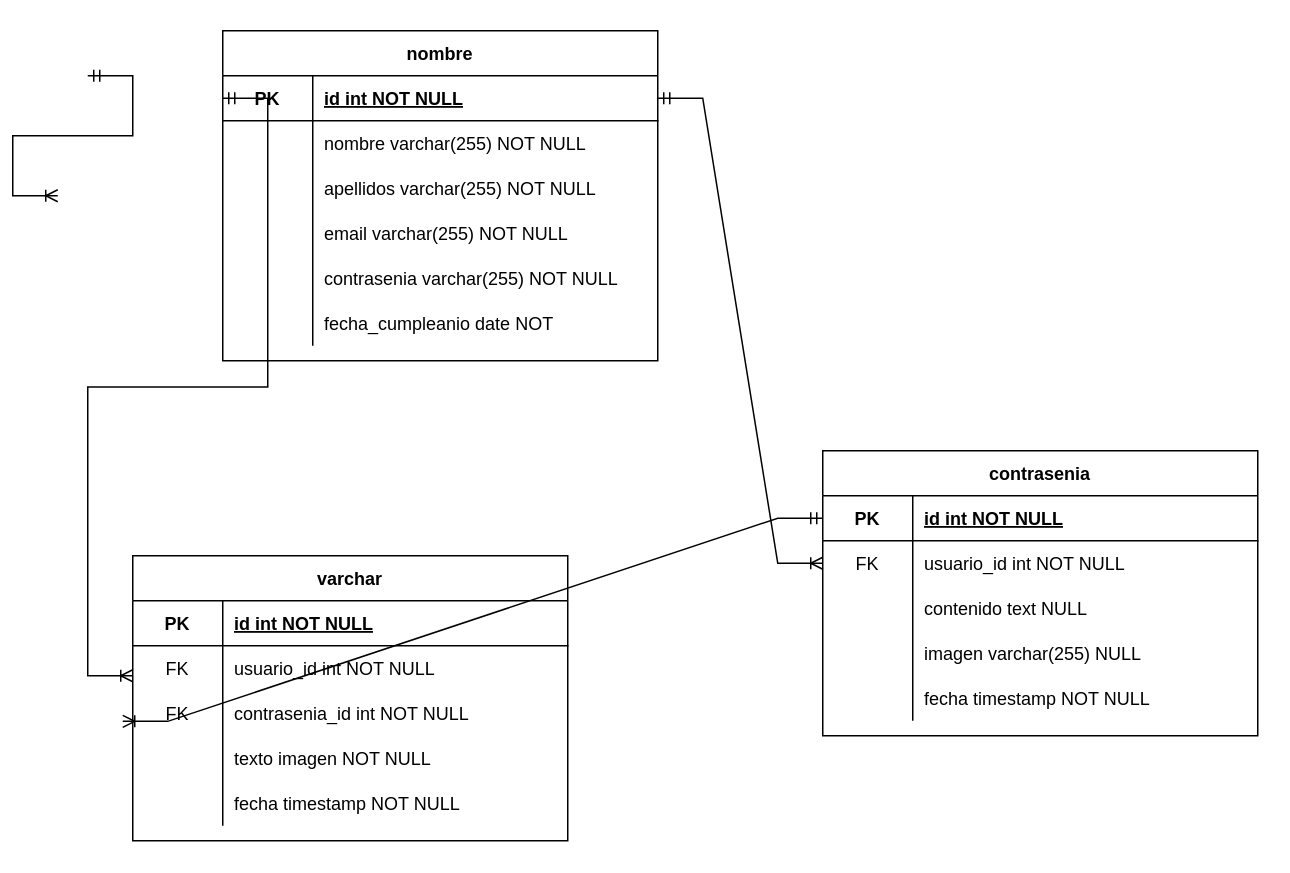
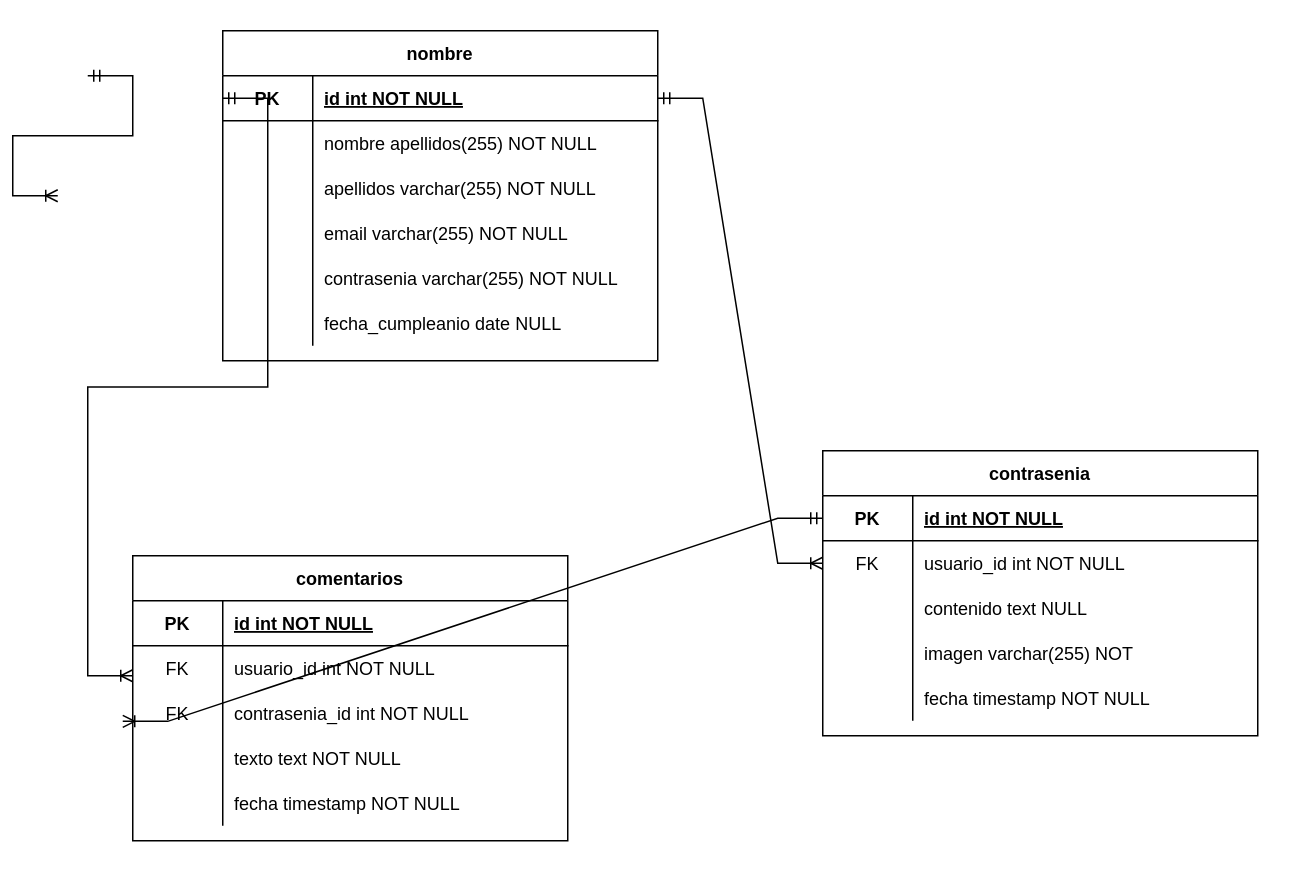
node "nombre varchar(255) NOT NULL": label "nombre varchar(255) NOT NULL" -> "nombre apellidos(255) NOT NULL"
node "fecha_cumpleanio date NOT": label "fecha_cumpleanio date NOT" -> "fecha_cumpleanio date NULL"
node "varchar": label "varchar" -> "comentarios"
node "imagen varchar(255) NULL": label "imagen varchar(255) NULL" -> "imagen varchar(255) NOT"
node "texto imagen NOT NULL": label "texto imagen NOT NULL" -> "texto text NOT NULL"
